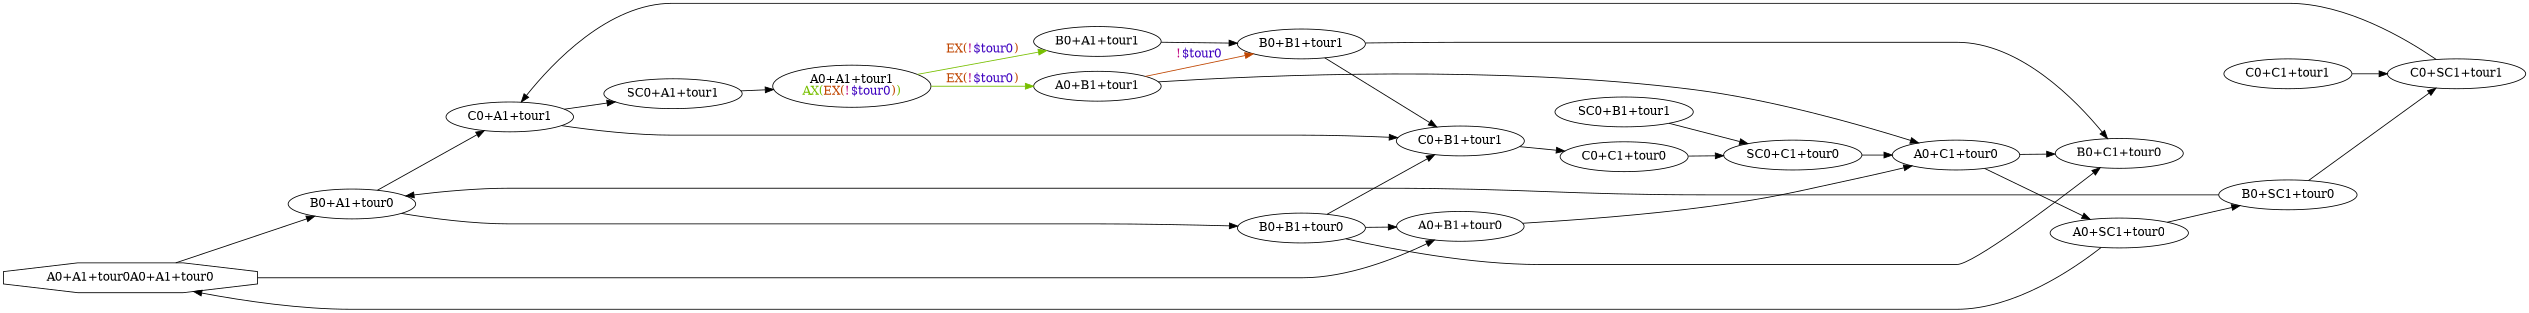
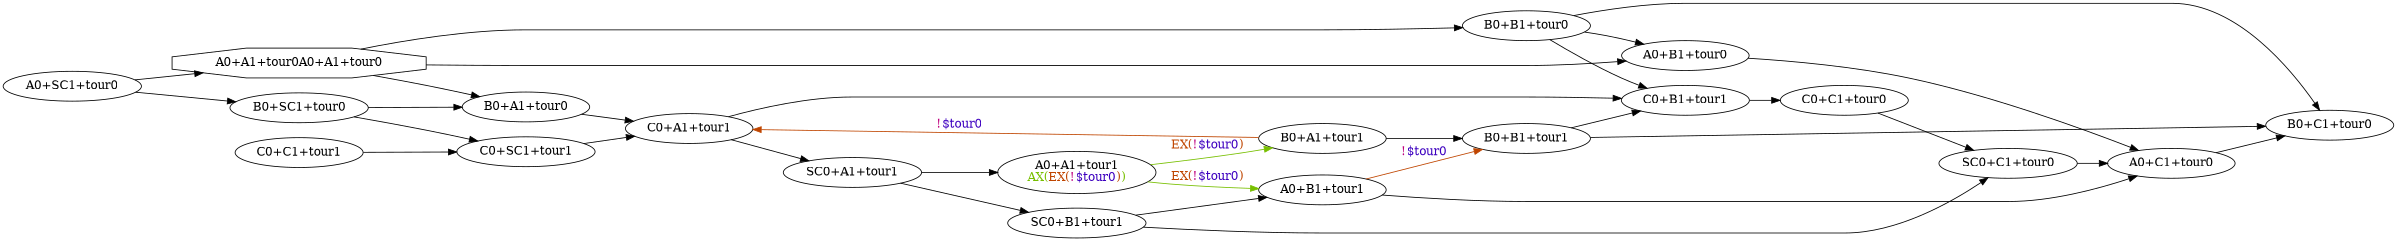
edge "B0+A1+tour1" -> "C0+A1+tour1": added, label "! $tour0"
edge "A0+C1+tour0" -> "A0+SC1+tour0": removed
edge "SC0+A1+tour1" -> "SC0+B1+tour1": added
edge "SC0+B1+tour1" -> "A0+B1+tour1": added
edge "B0+A1+tour0" -> "B0+B1+tour0": now "A0+A1+tour0A0+A1+tour0" -> "B0+B1+tour0"
